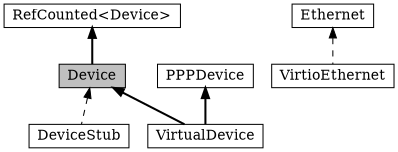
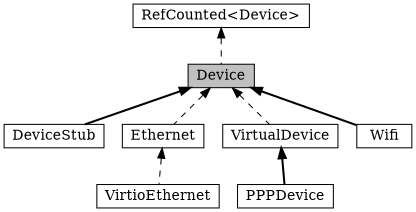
edge "Device" -> "RefCounted<Device>": style bold -> dashed
edge "VirtualDevice" -> "Device": style bold -> dashed
edge "Ethernet" -> "Device": added
edge "DeviceStub" -> "Device": style dashed -> bold
edge "VirtualDevice" -> "PPPDevice": reversed
node "Wifi": added
